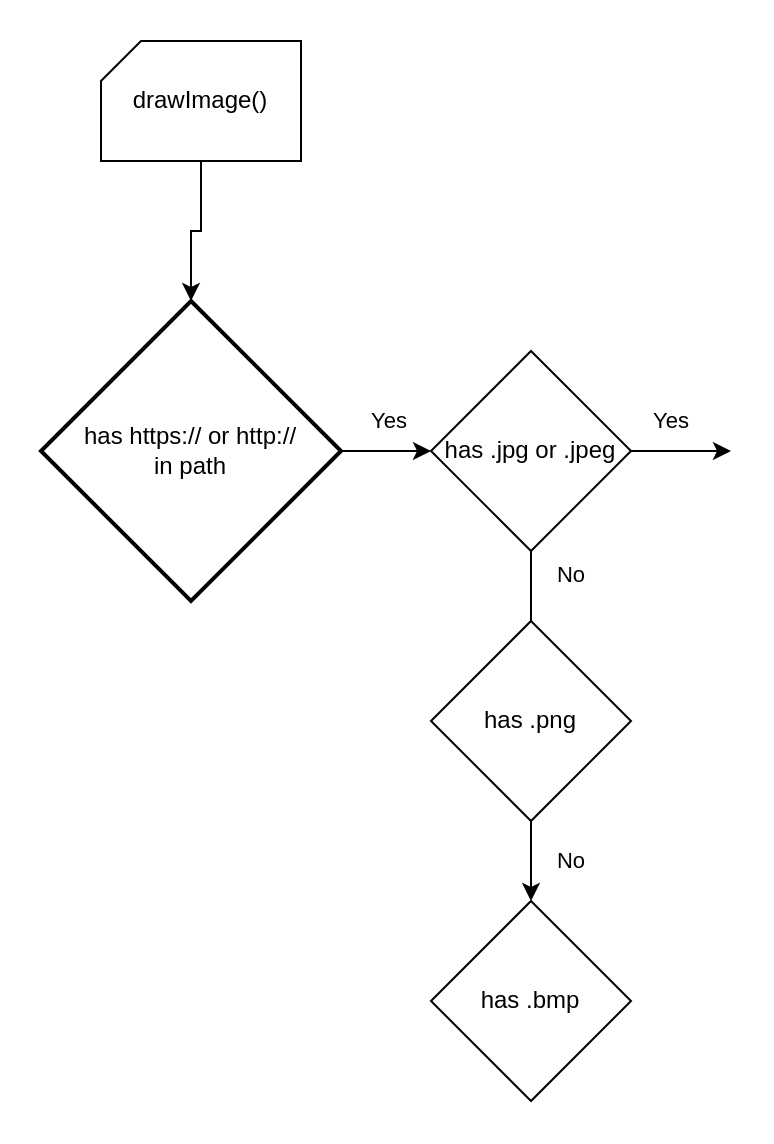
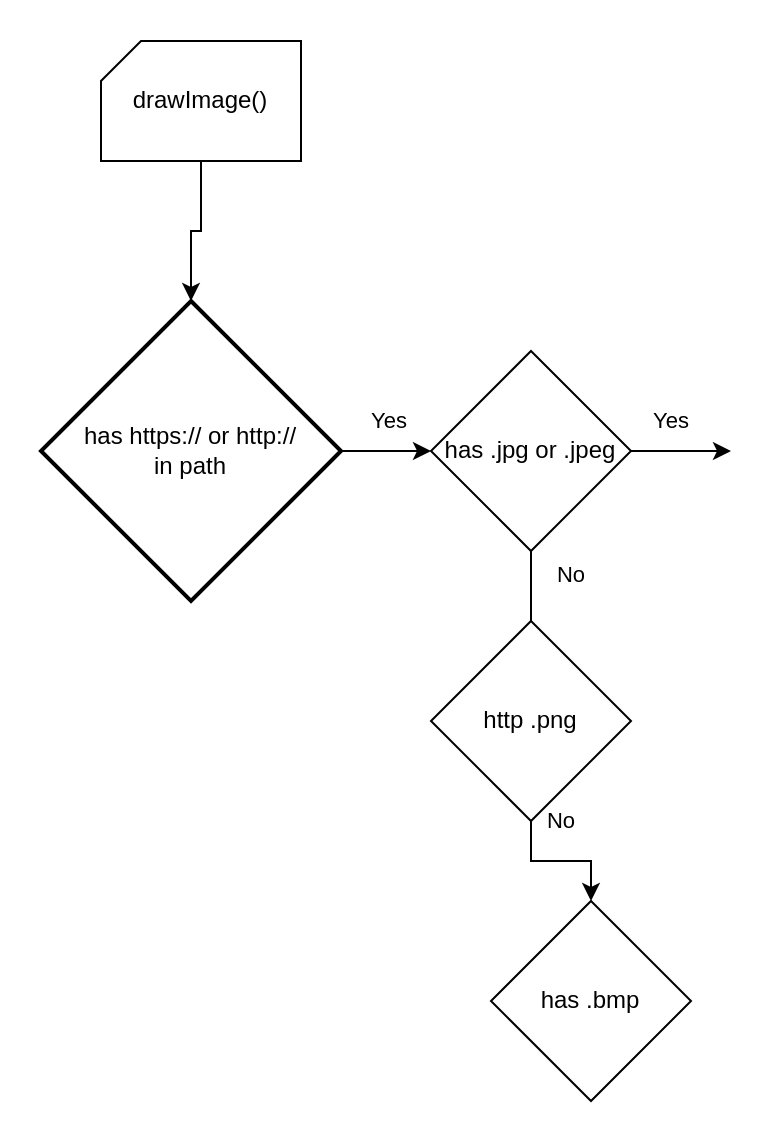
node "has .png": label "has .png" -> "http .png"
node "has .bmp": moved (531, 1001) -> (591, 1001)
